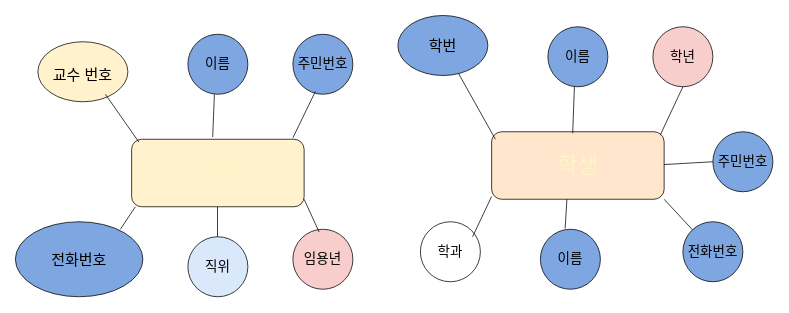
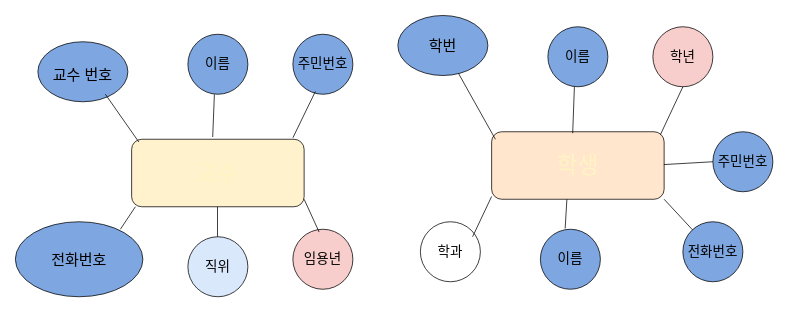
node "교수 번호": fillcolor #fff2cc -> #7ea6e0
